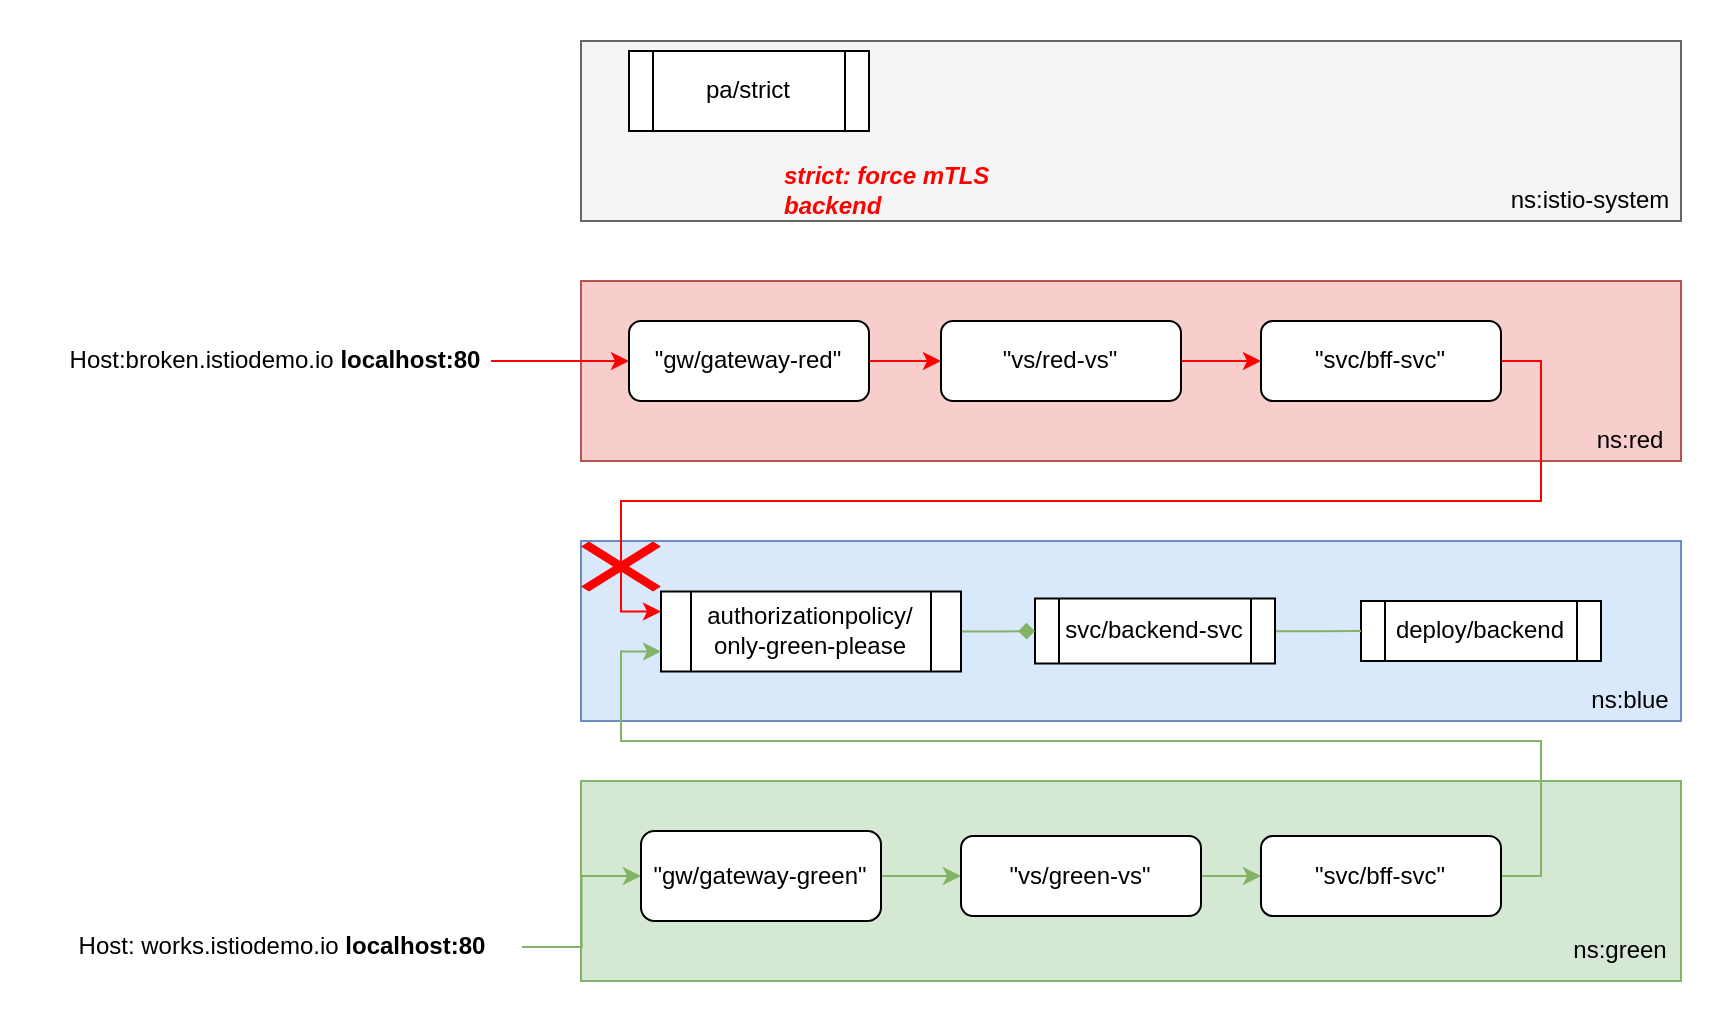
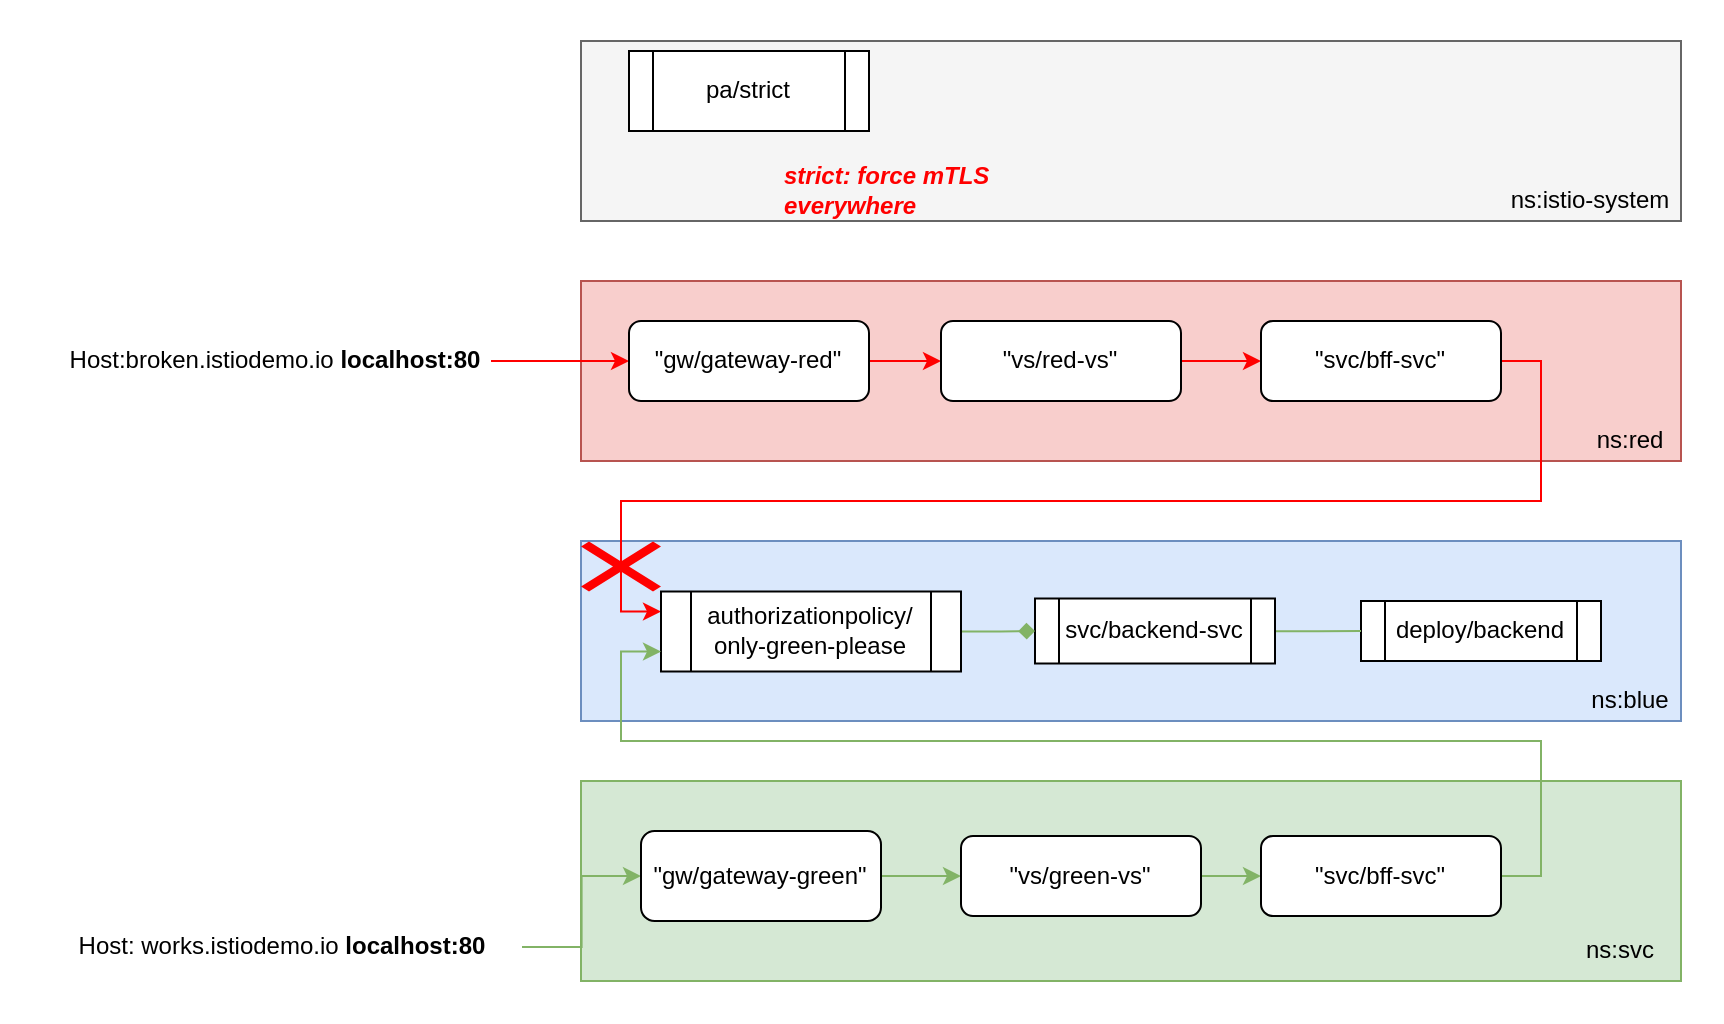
node "strict: force mTLS backend": label "strict: force mTLS backend" -> "strict: force mTLS everywhere"
node "ns:green": label "ns:green" -> "ns:svc"
